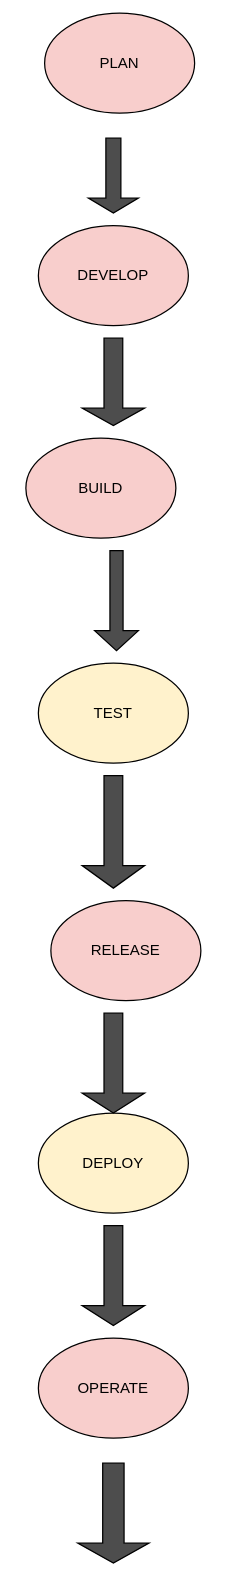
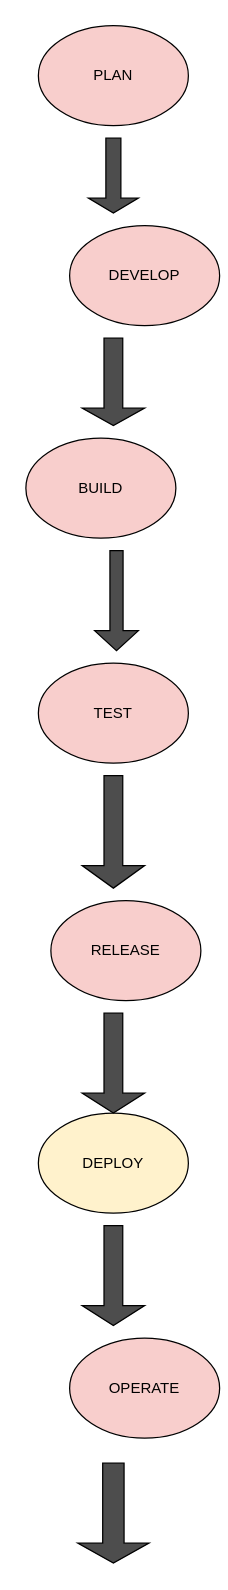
node "PLAN": moved (119, 63) -> (113, 76)
node "DEVELOP": moved (113, 276) -> (144, 276)
node "TEST": fillcolor #fff2cc -> #f8cecc
node "OPERATE": moved (113, 1388) -> (144, 1388)
